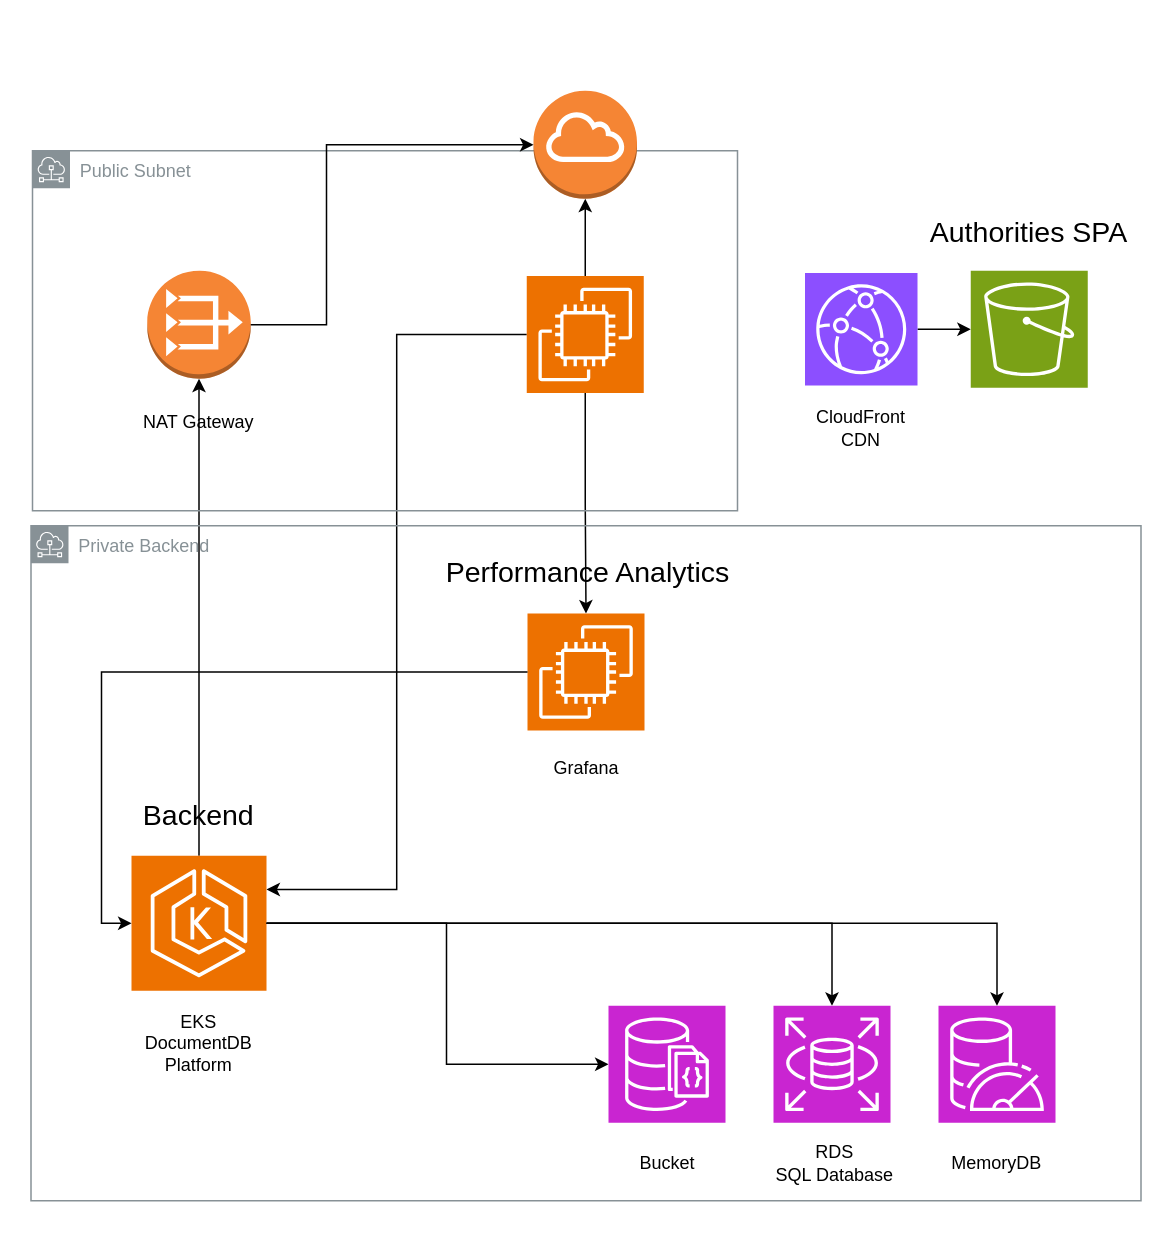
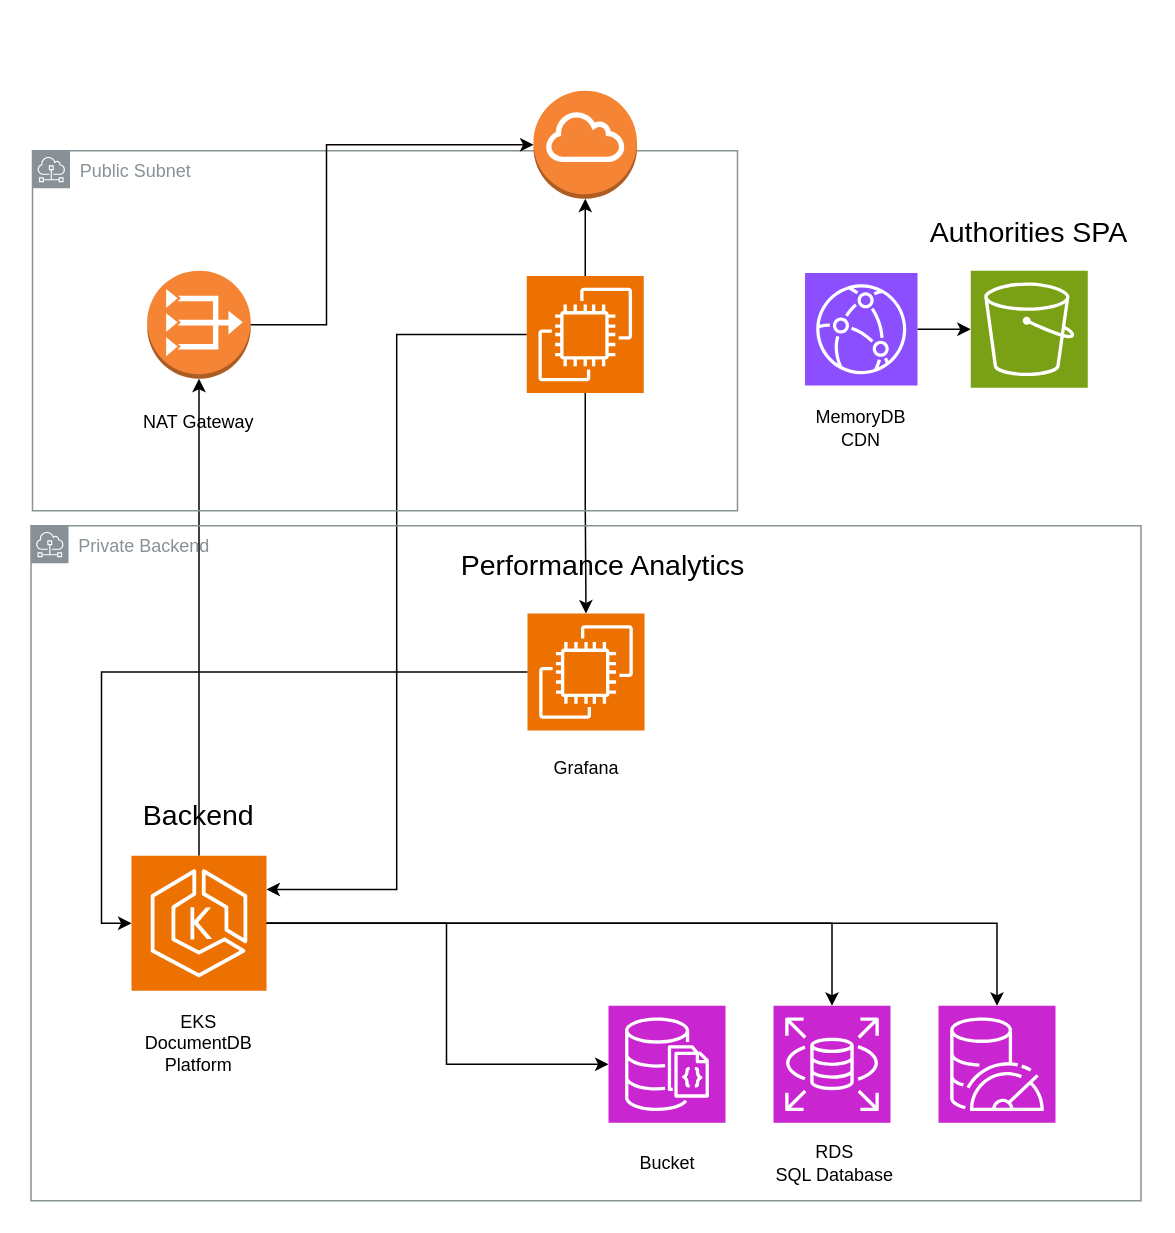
node "CloudFront CDN": label "CloudFront CDN" -> "MemoryDB CDN"
node "Performance Analytics": moved (587, 574) -> (602, 566)
node "MemoryDB": removed
